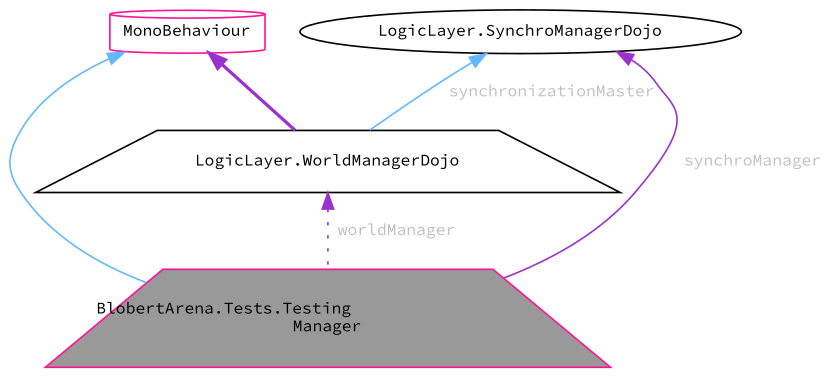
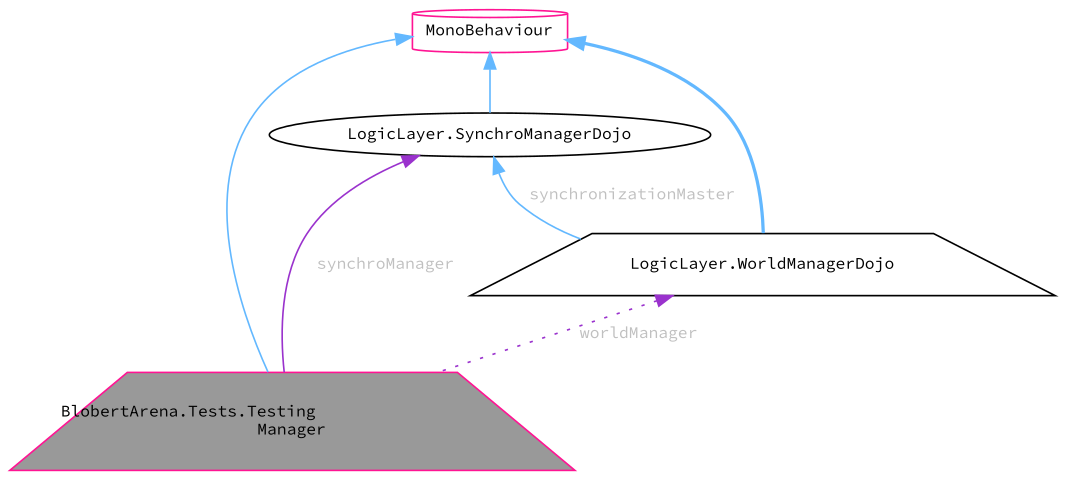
edge "LogicLayer.SynchroManagerDojo" -> "MonoBehaviour": added
edge "LogicLayer.WorldManagerDojo" -> "MonoBehaviour": color darkorchid3 -> steelblue1
